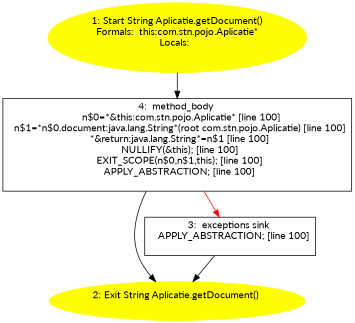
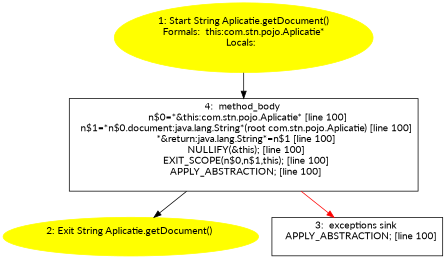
edge "3:  exceptions sink APPLY_ABSTRACTION; [line 100]" -> "2: Exit String Aplicatie.getDocument()": removed
